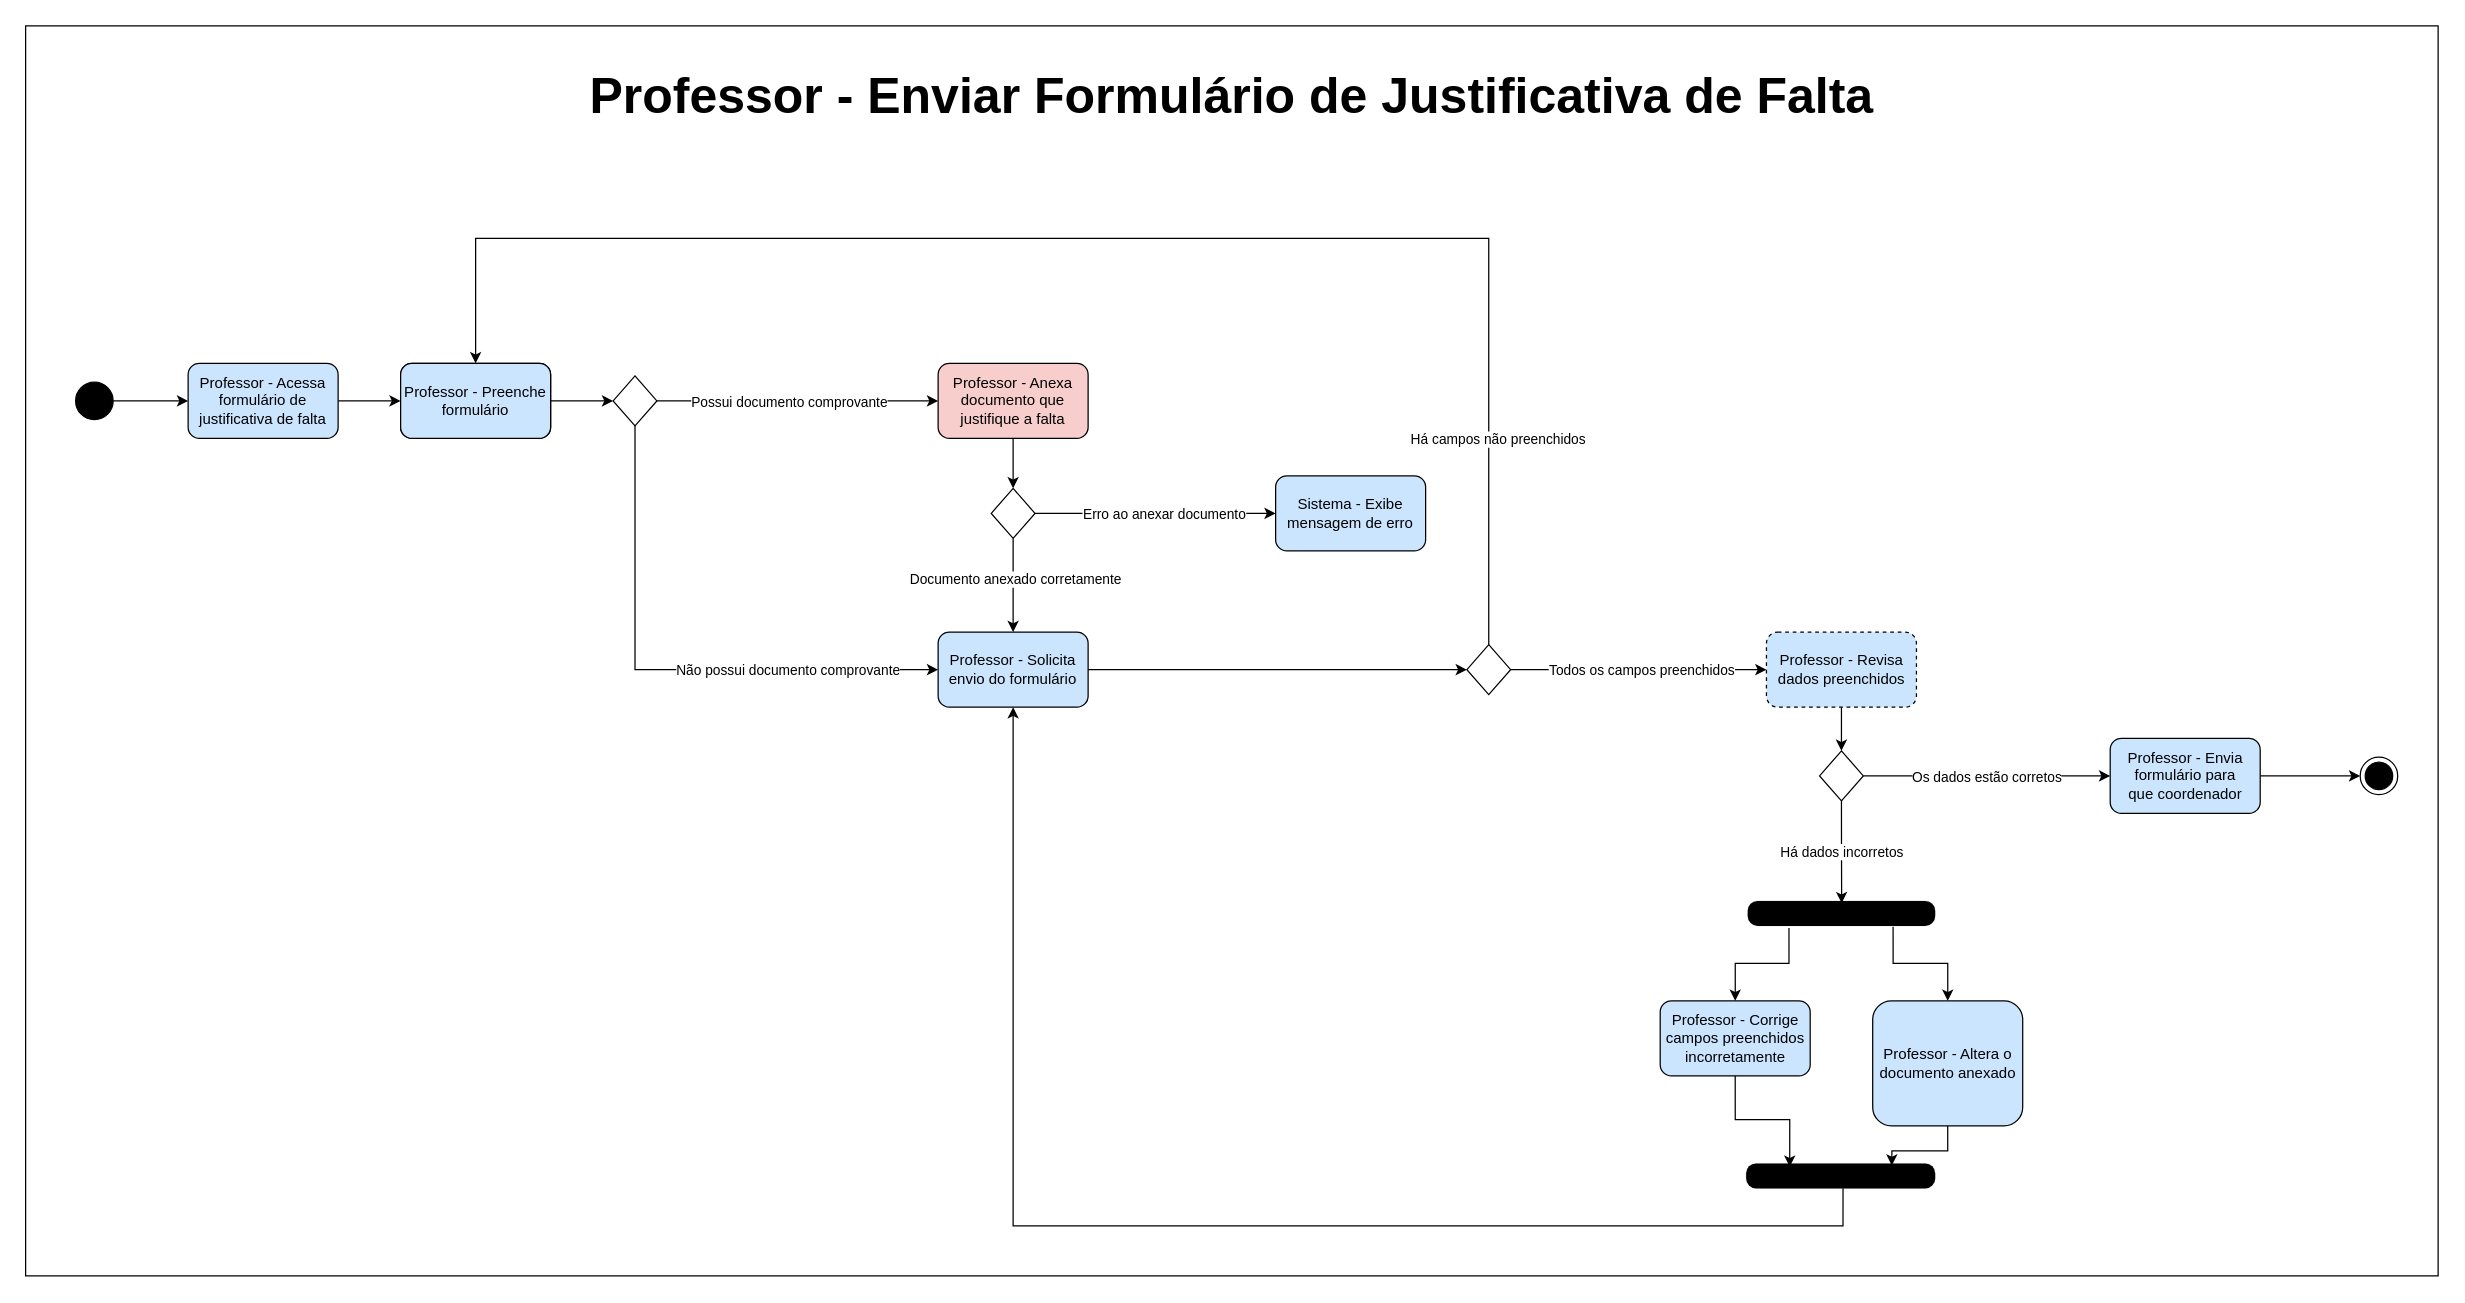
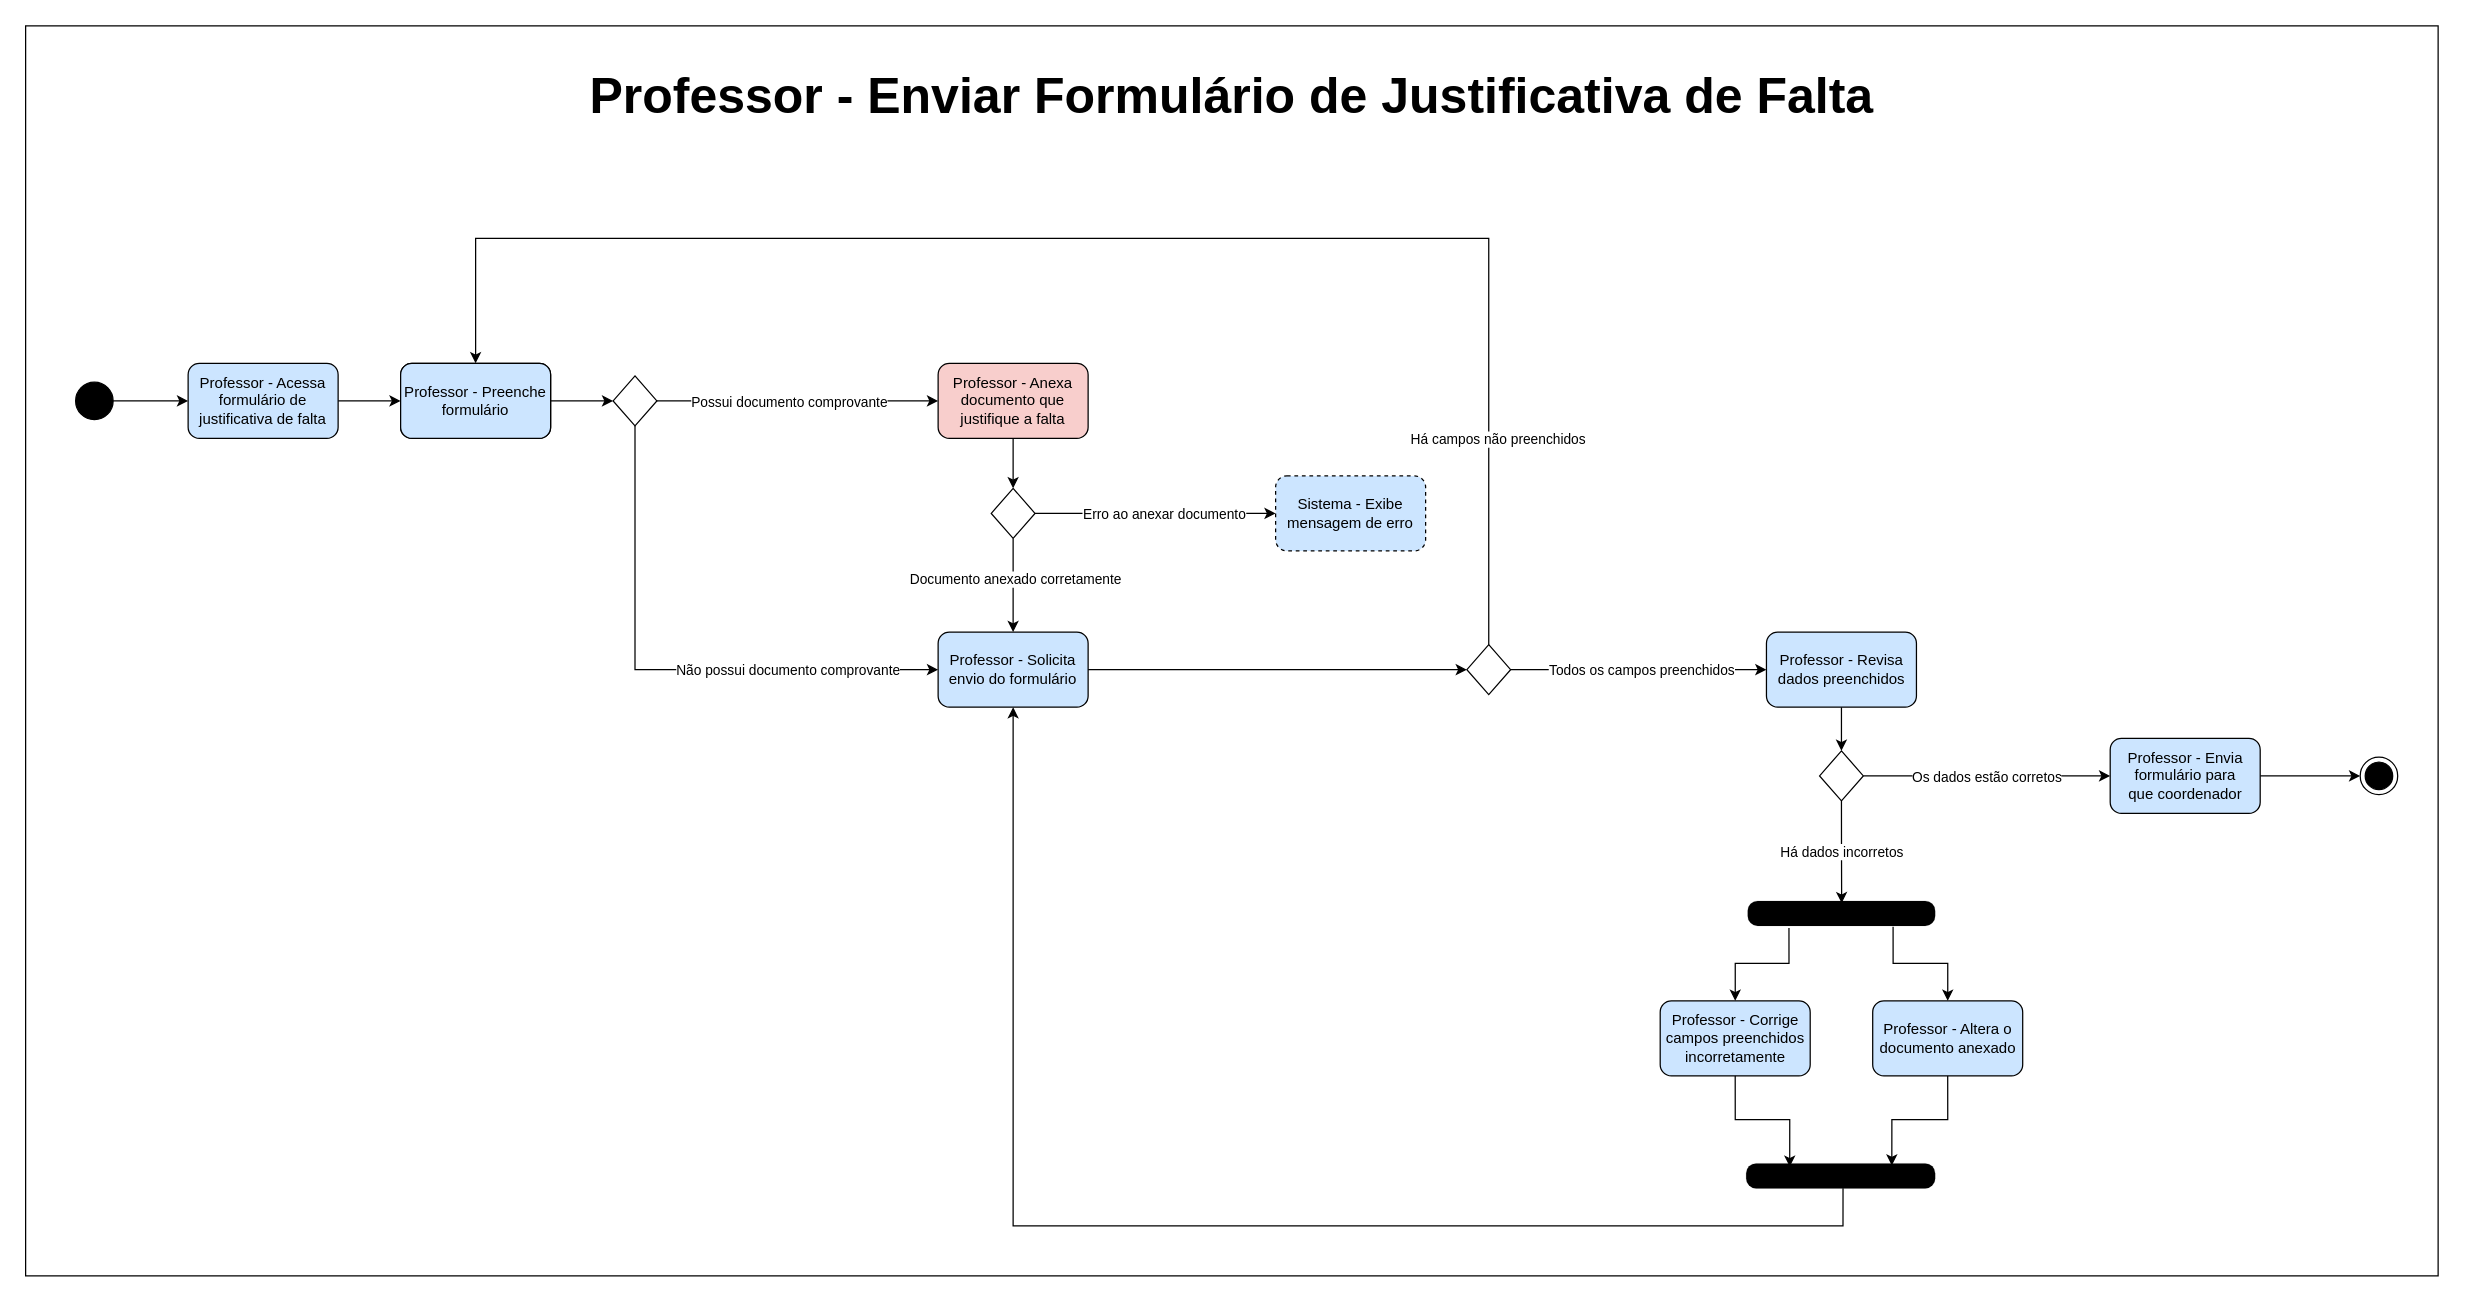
node "Sistema - Exibe mensagem de erro": style solid -> dashed
node "Professor - Revisa dados preenchidos": style dashed -> solid
node "Professor - Altera o documento anexado": size 150x125 -> 150x75
